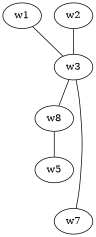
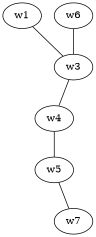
node "w2": label "w2" -> "w6"
node "w8": label "w8" -> "w4"
edge "w3" -- "w7": now "w5" -- "w7"
